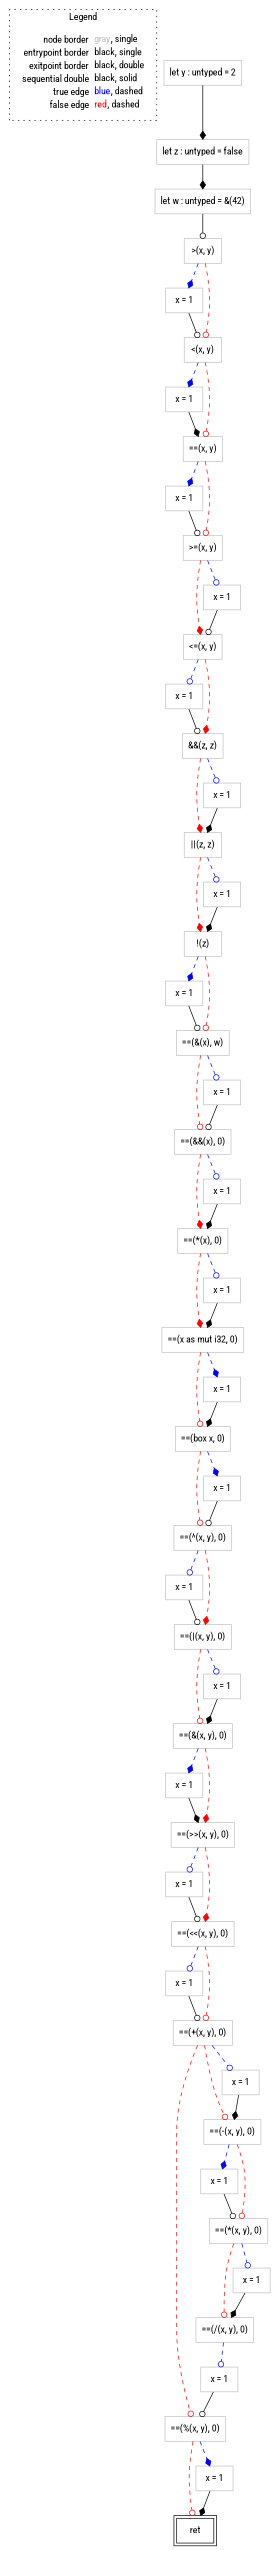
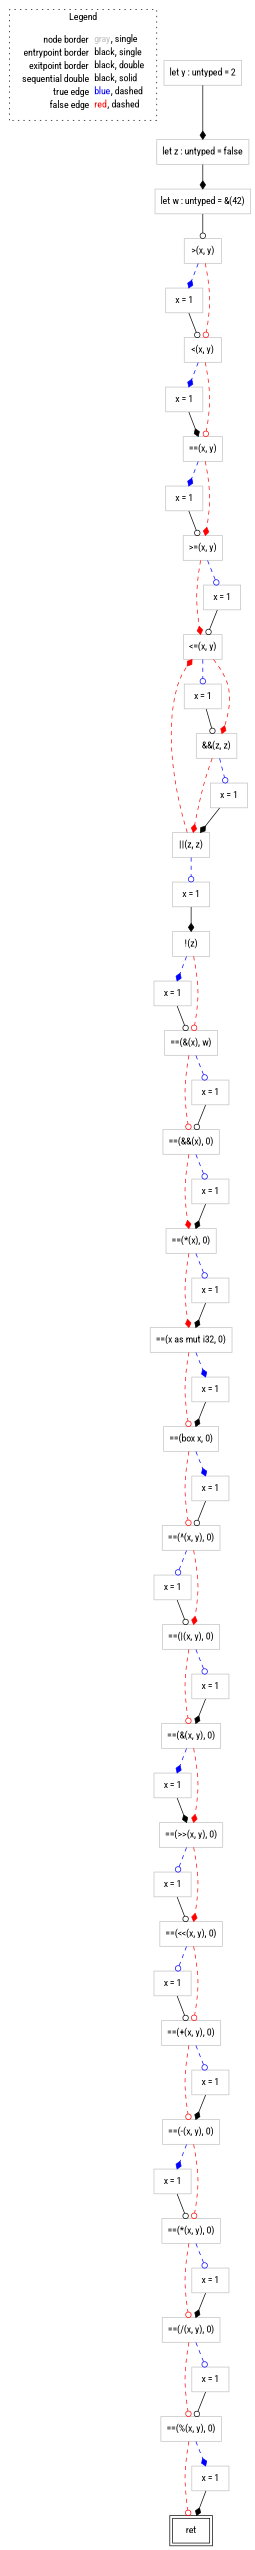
edge "==(x, y)" -> ">=(x, y)": arrowhead odot -> diamond
edge "||(z, z)" -> "!(z)": now "||(z, z)" -> "<=(x, y)"
edge "==(+(x, y), 0)" -> "==(%(x, y), 0)": now "==(/(x, y), 0)" -> "==(%(x, y), 0)"
